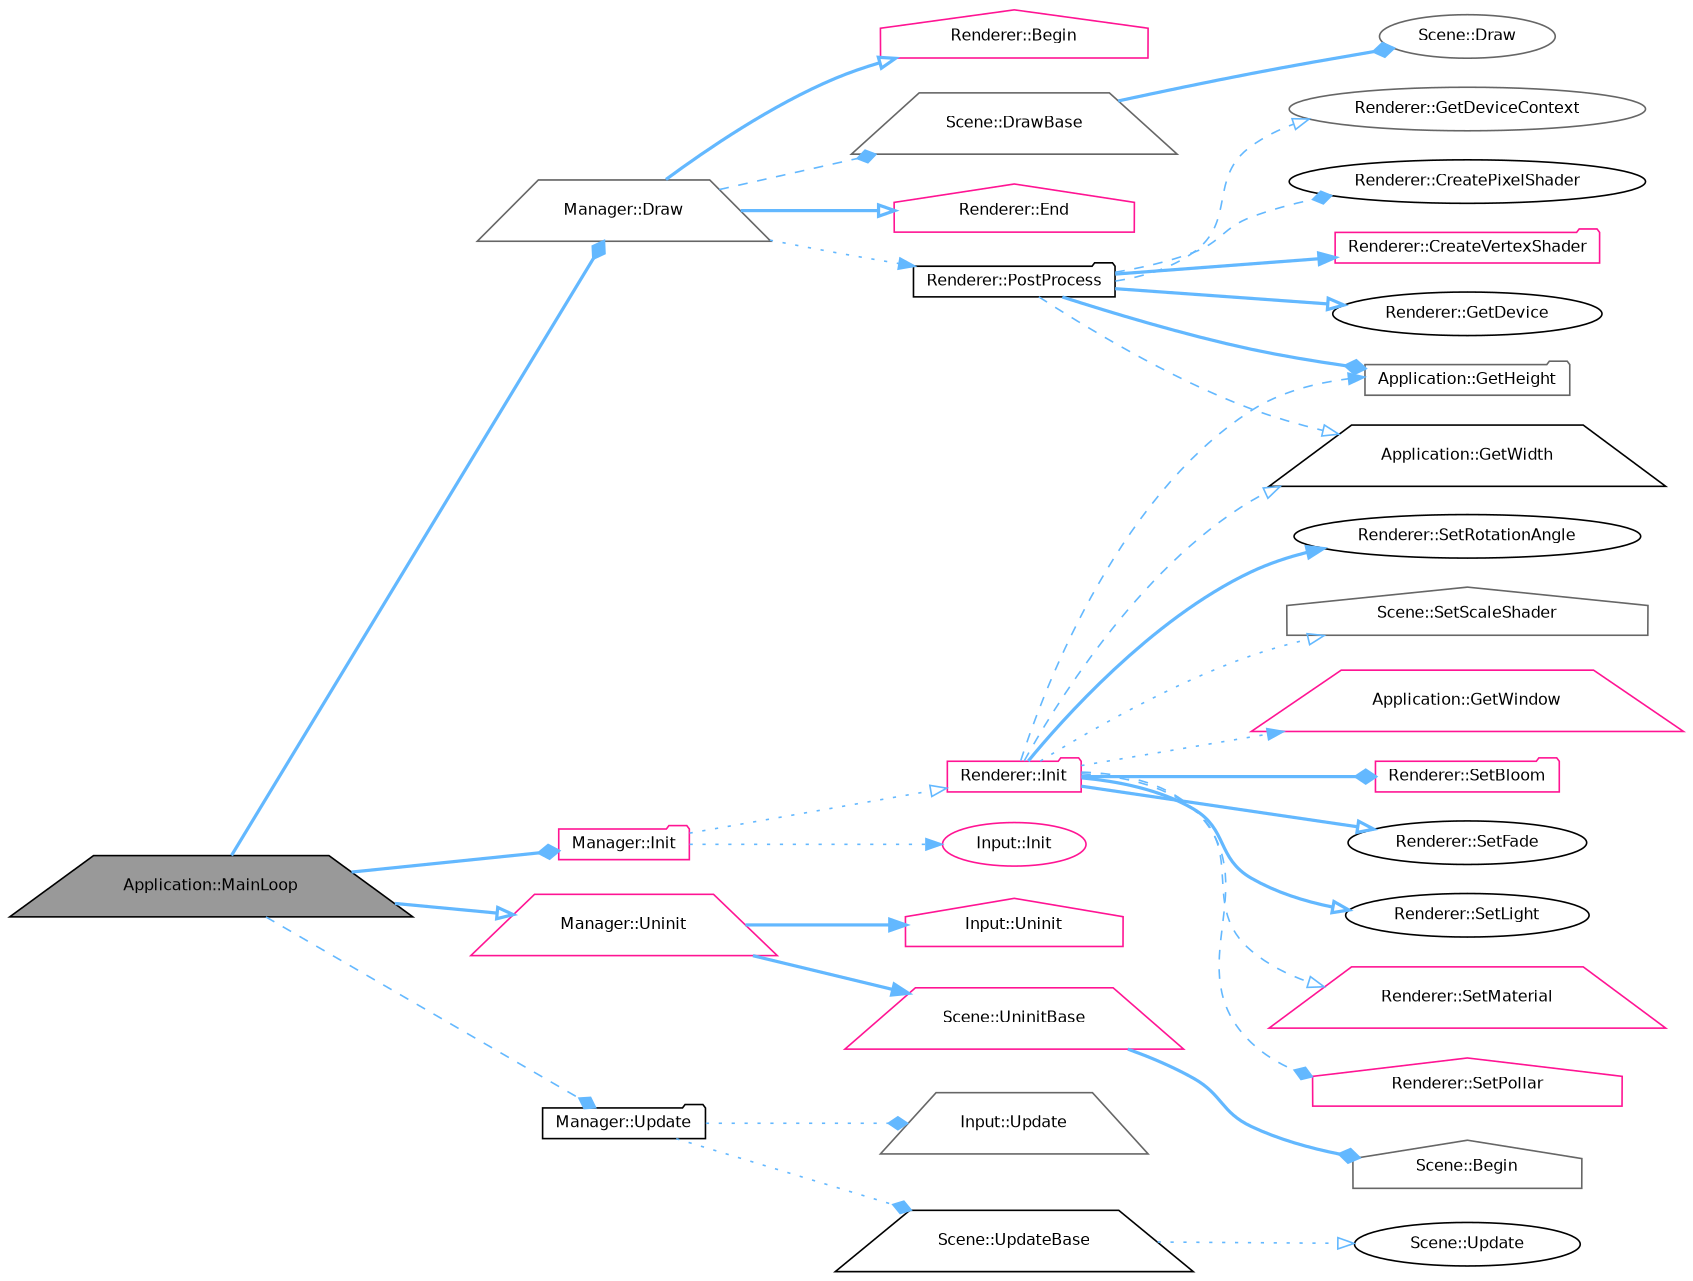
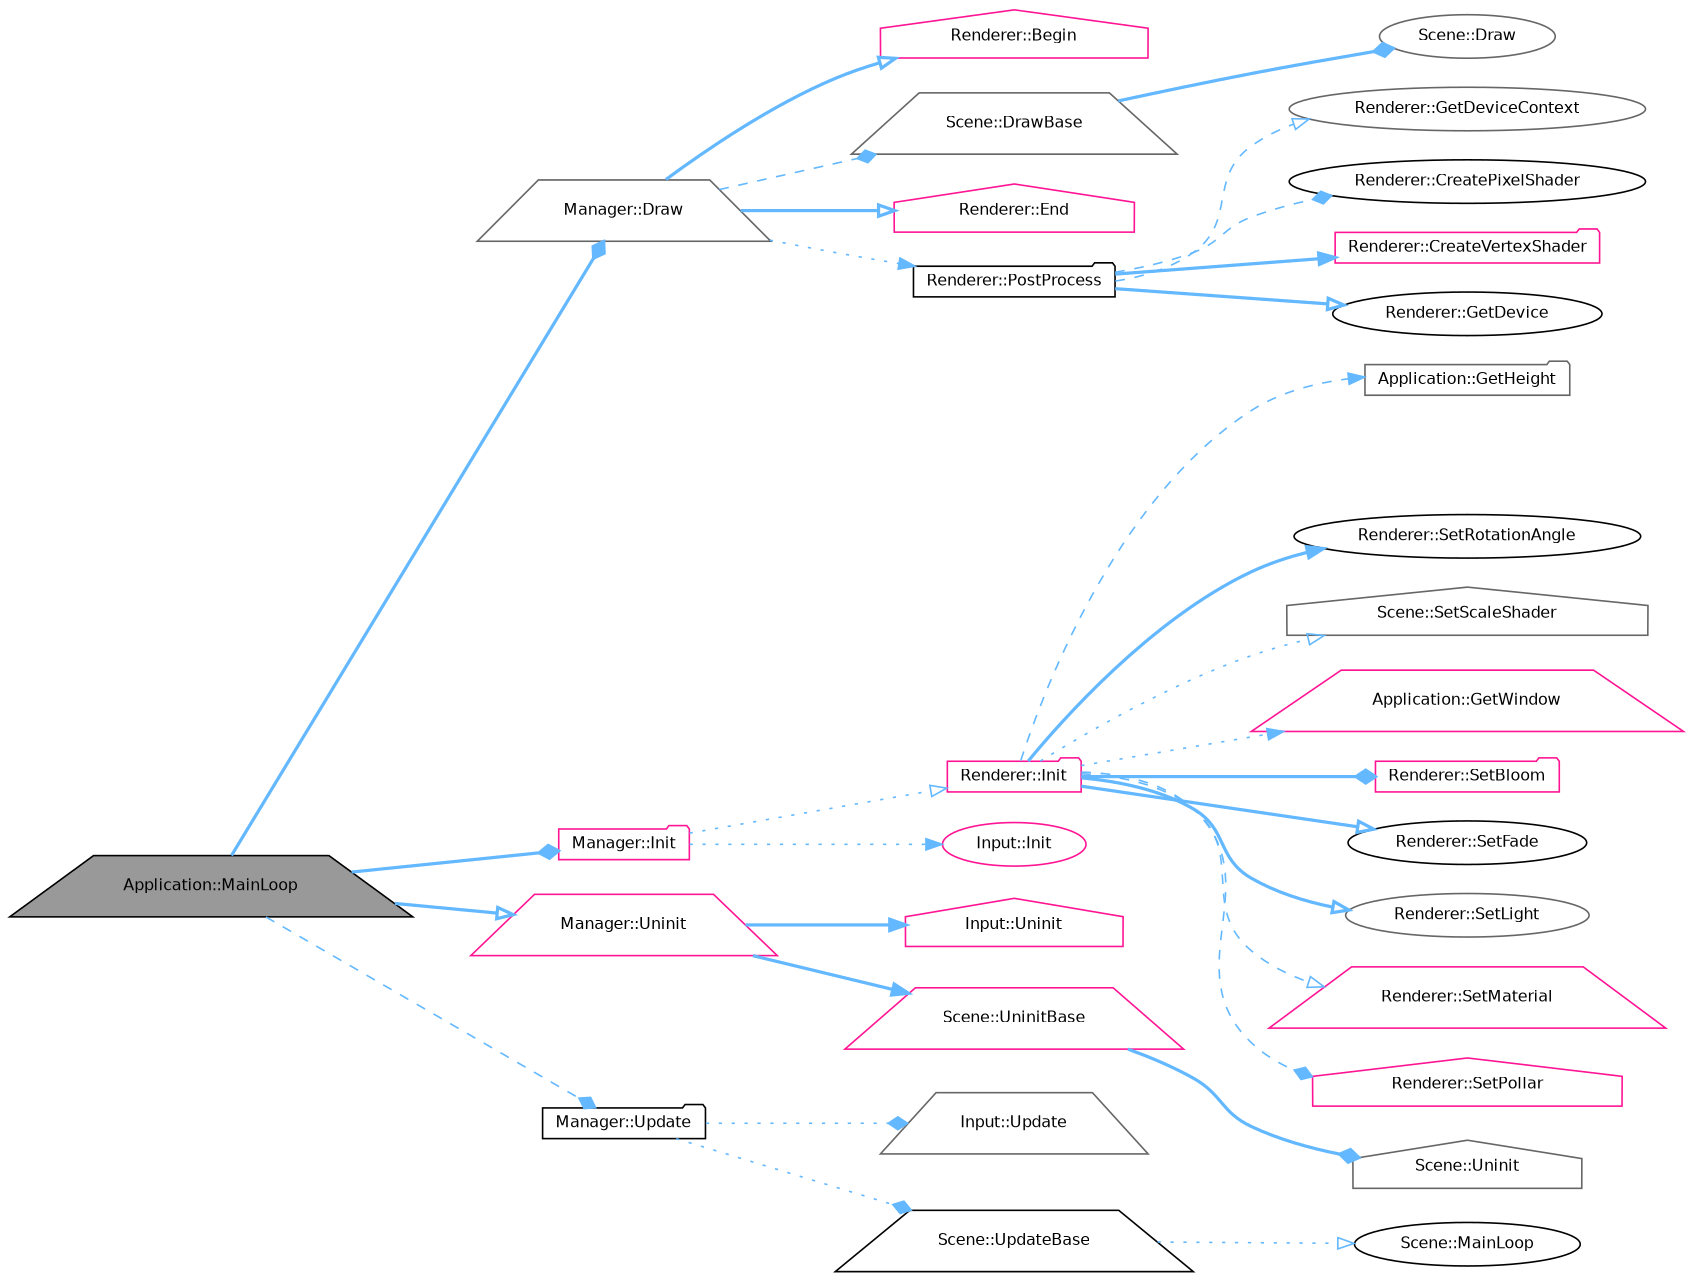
edge "Renderer::PostProcess" -> "Application::GetHeight": removed
node "Application::GetWidth": removed
node "Renderer::SetLight": color black -> gray40
node "Scene::Begin": label "Scene::Begin" -> "Scene::Uninit"
node "Scene::Update": label "Scene::Update" -> "Scene::MainLoop"
